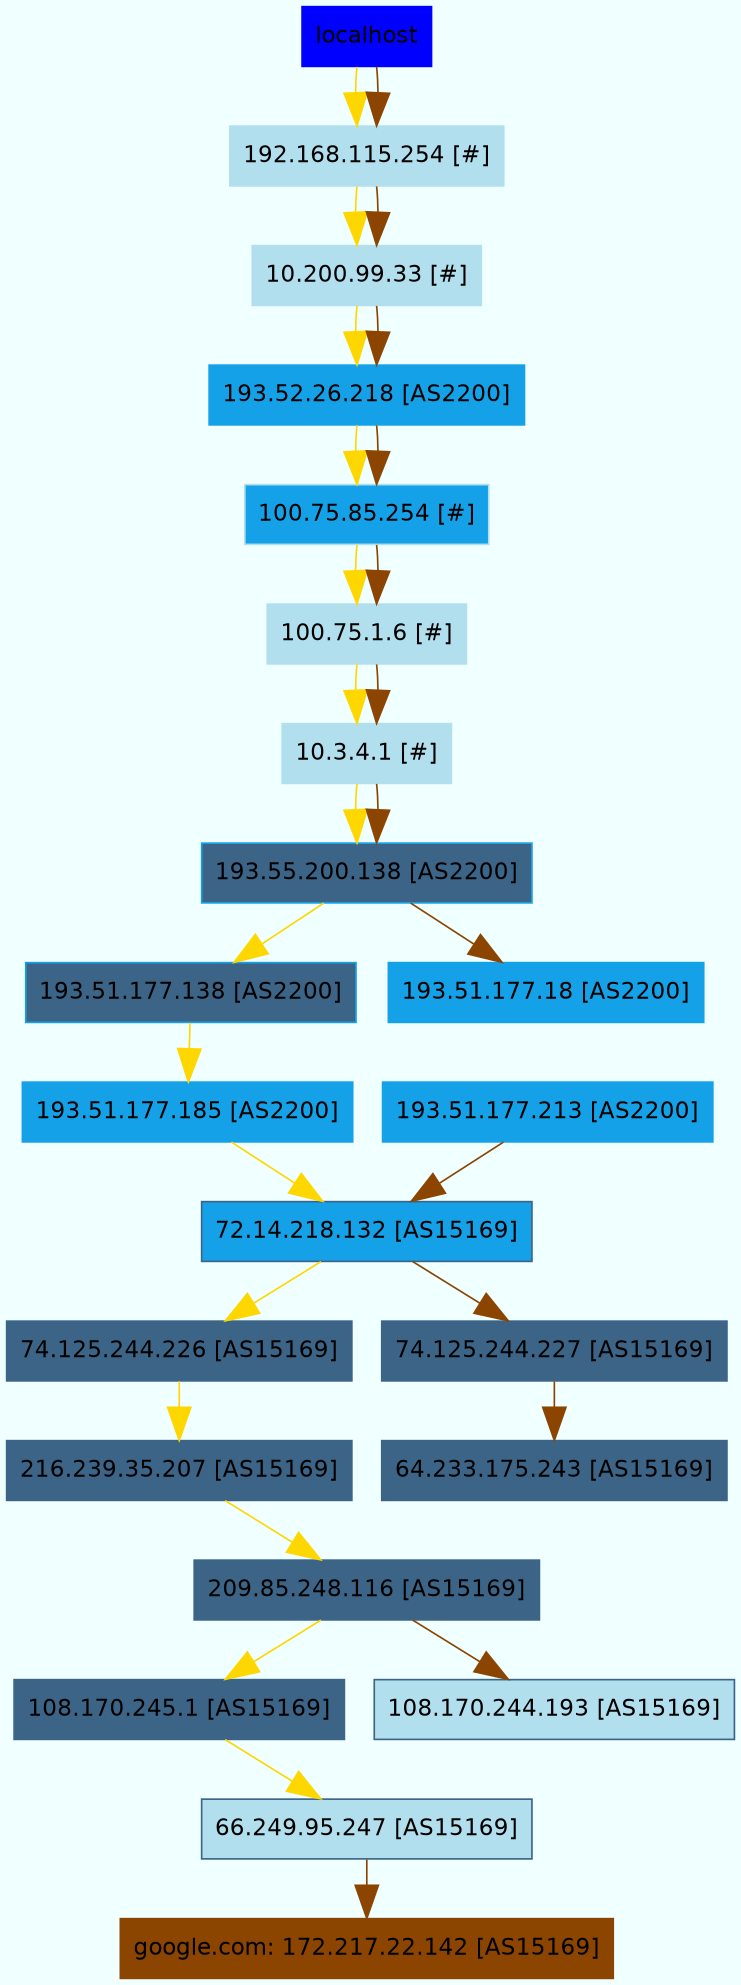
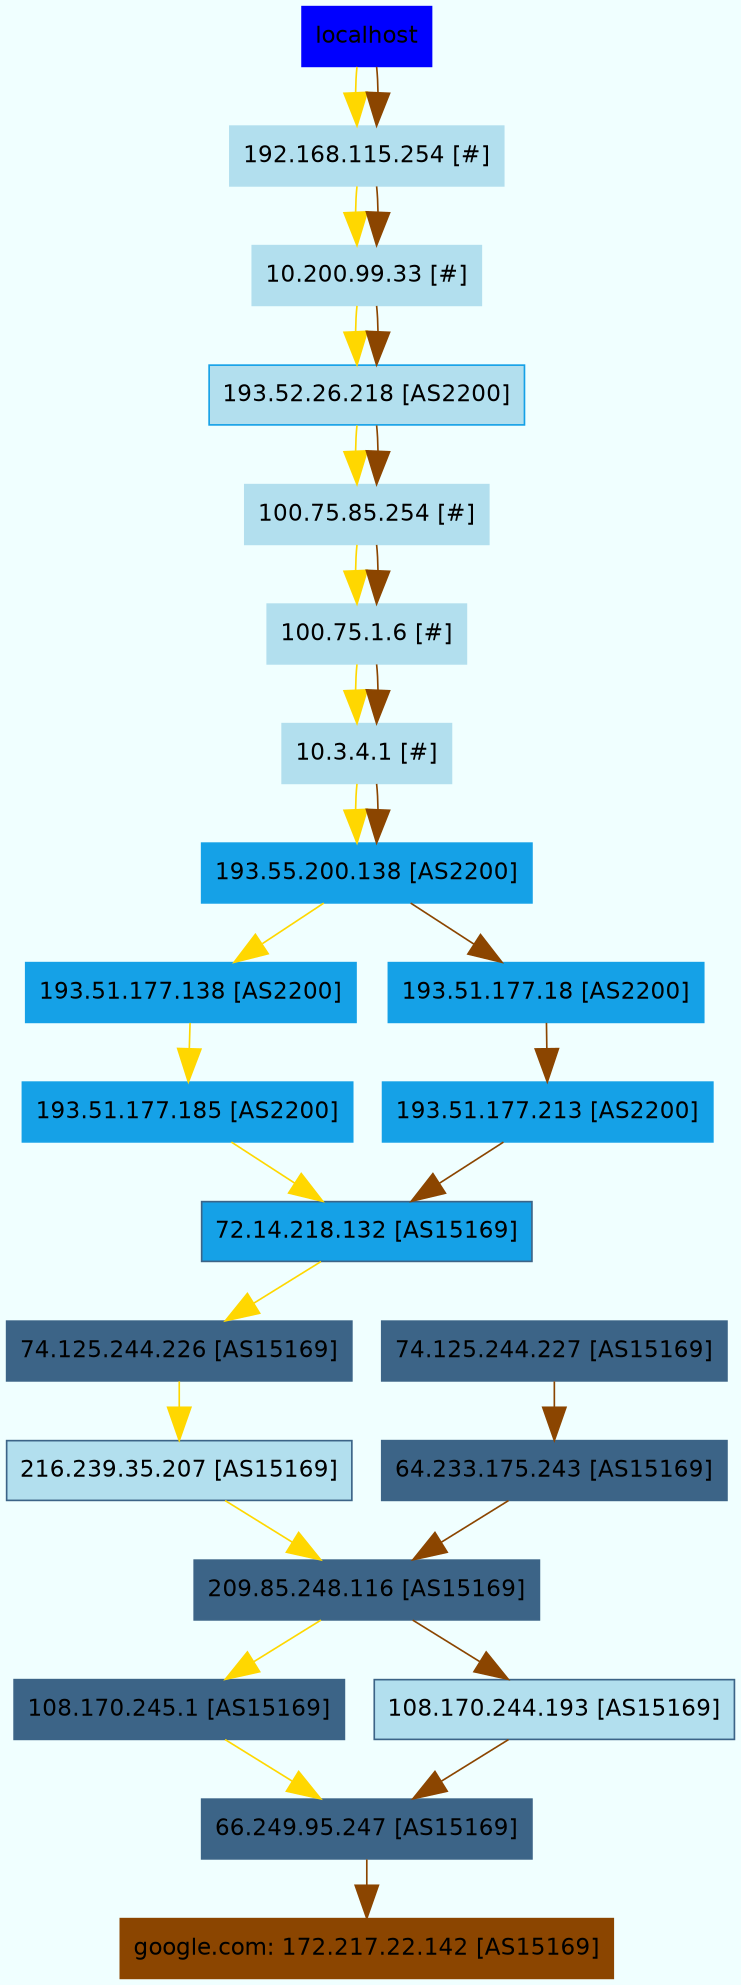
node "193.52.26.218 [AS2200]": fillcolor #15a1e7 -> lightblue2
node "100.75.85.254 [#]": fillcolor #15a1e7 -> lightblue2
node "193.55.200.138 [AS2200]": fillcolor #3c6487 -> #15a1e7
node "193.51.177.138 [AS2200]": fillcolor #3c6487 -> #15a1e7
edge "193.51.177.18 [AS2200]" -> "193.51.177.213 [AS2200]": added
edge "72.14.218.132 [AS15169]" -> "74.125.244.227 [AS15169]": removed
node "216.239.35.207 [AS15169]": fillcolor #3c6487 -> lightblue2
edge "64.233.175.243 [AS15169]" -> "209.85.248.116 [AS15169]": added
edge "108.170.244.193 [AS15169]" -> "66.249.95.247 [AS15169]": added
node "66.249.95.247 [AS15169]": fillcolor lightblue2 -> #3c6487
